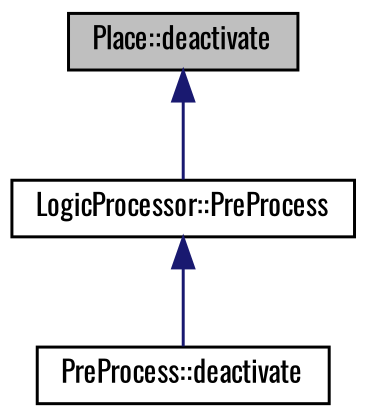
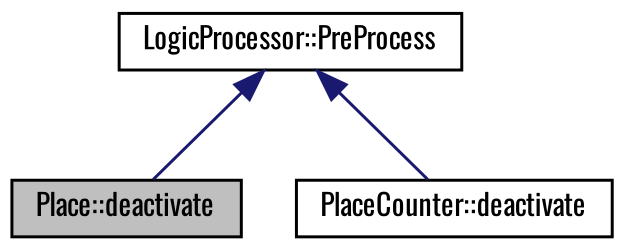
edge "LogicProcessor::PreProcess" -> "Place::deactivate": reversed
node "PreProcess::deactivate": label "PreProcess::deactivate" -> "PlaceCounter::deactivate"
